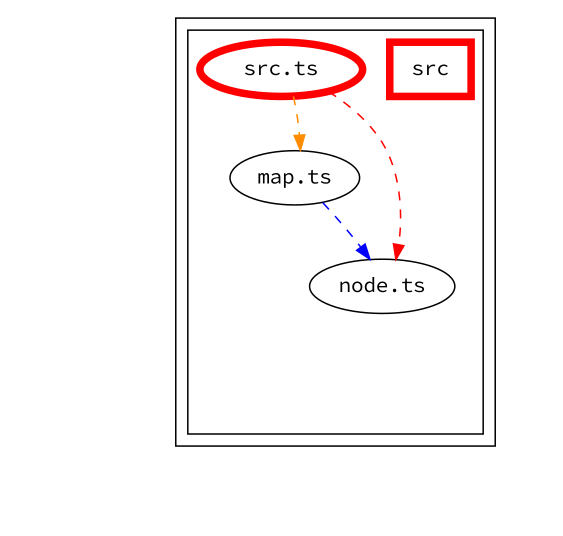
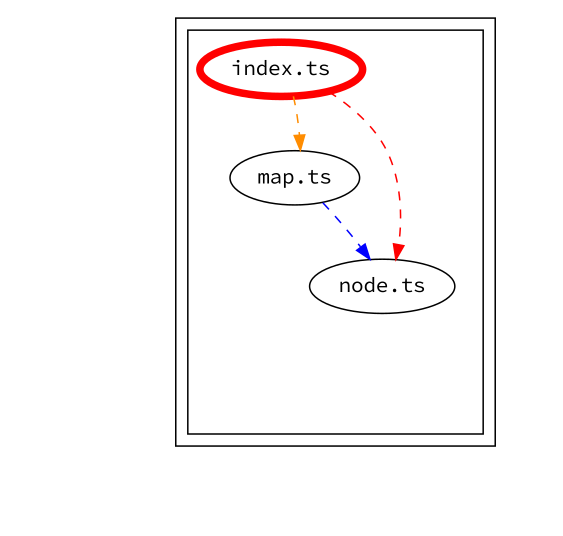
node "src.ts": label "src.ts" -> "index.ts"
node "src": removed
